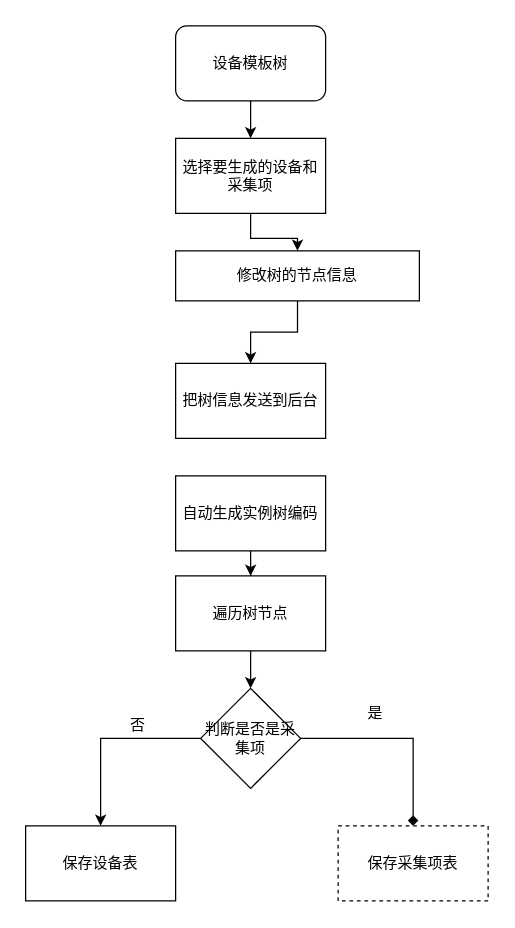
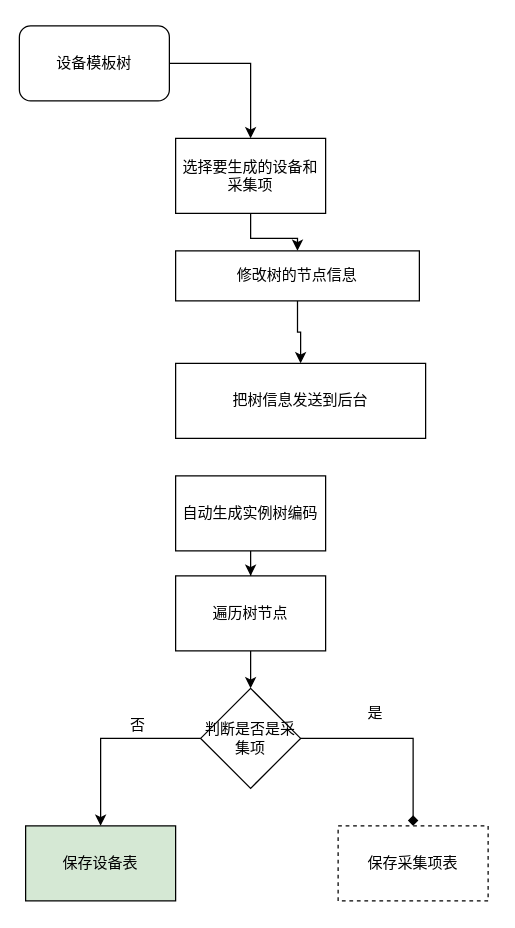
node "设备模板树": moved (251, 63) -> (94, 63)
node "把树信息发送到后台": size 150x75 -> 250x75
node "保存设备表": fillcolor #ffffff -> #d5e8d4
